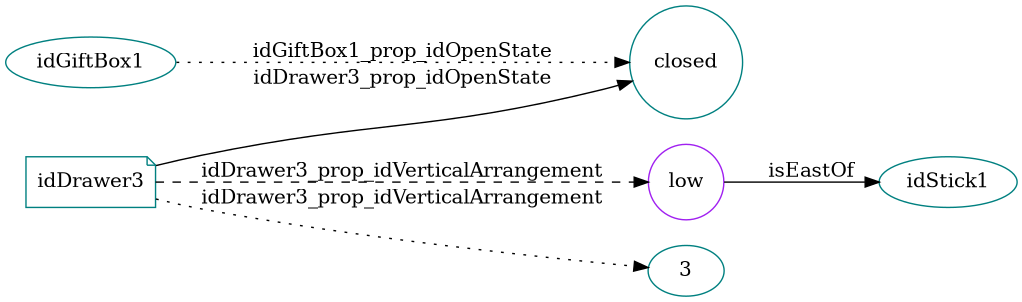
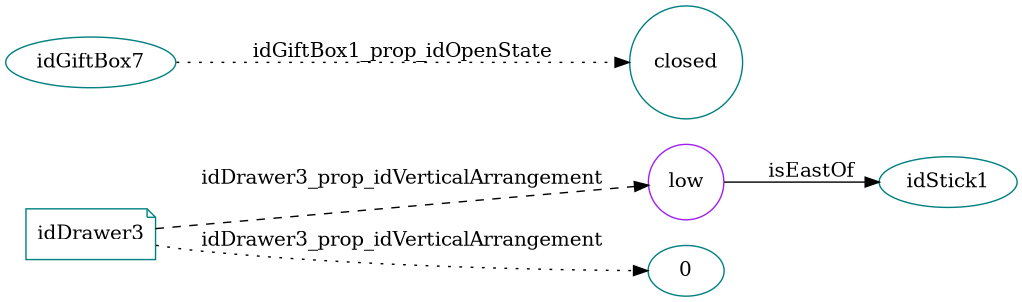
node "idGiftBox1": label "idGiftBox1" -> "idGiftBox7"
edge "idDrawer3" -> "closed": removed, label "idDrawer3_prop_idOpenState"
node "3": label "3" -> "0"
